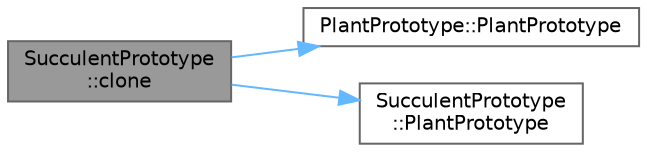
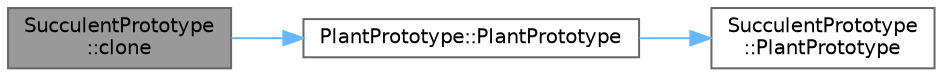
edge "SucculentPrototype ::clone" -> "SucculentPrototype ::PlantPrototype": now "PlantPrototype::PlantPrototype" -> "SucculentPrototype ::PlantPrototype"
